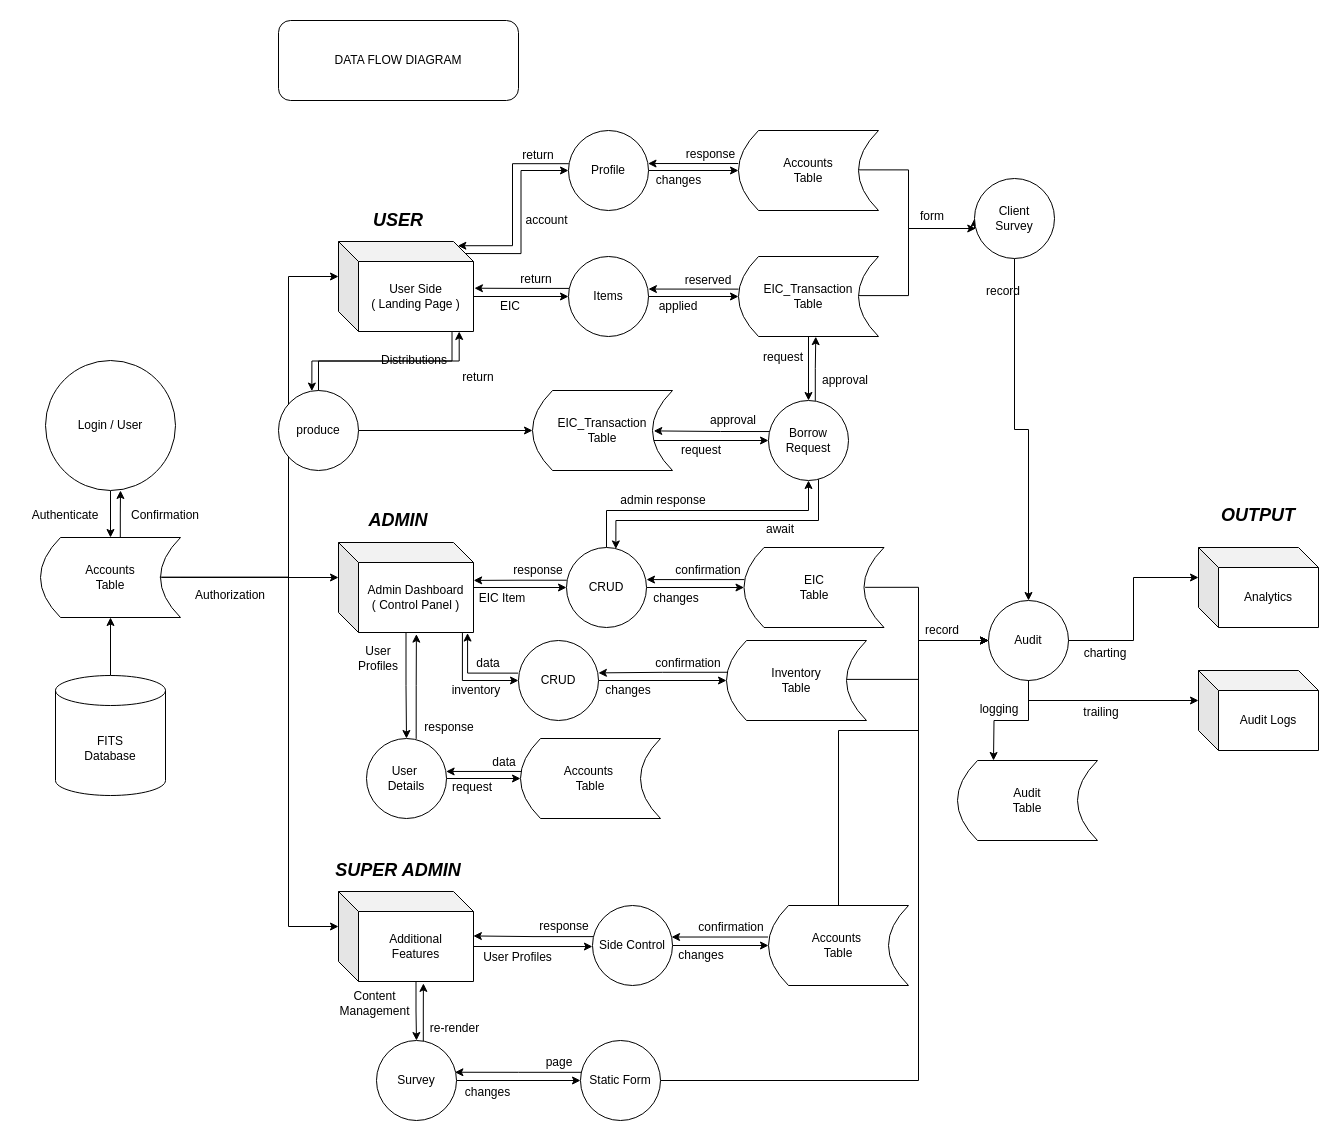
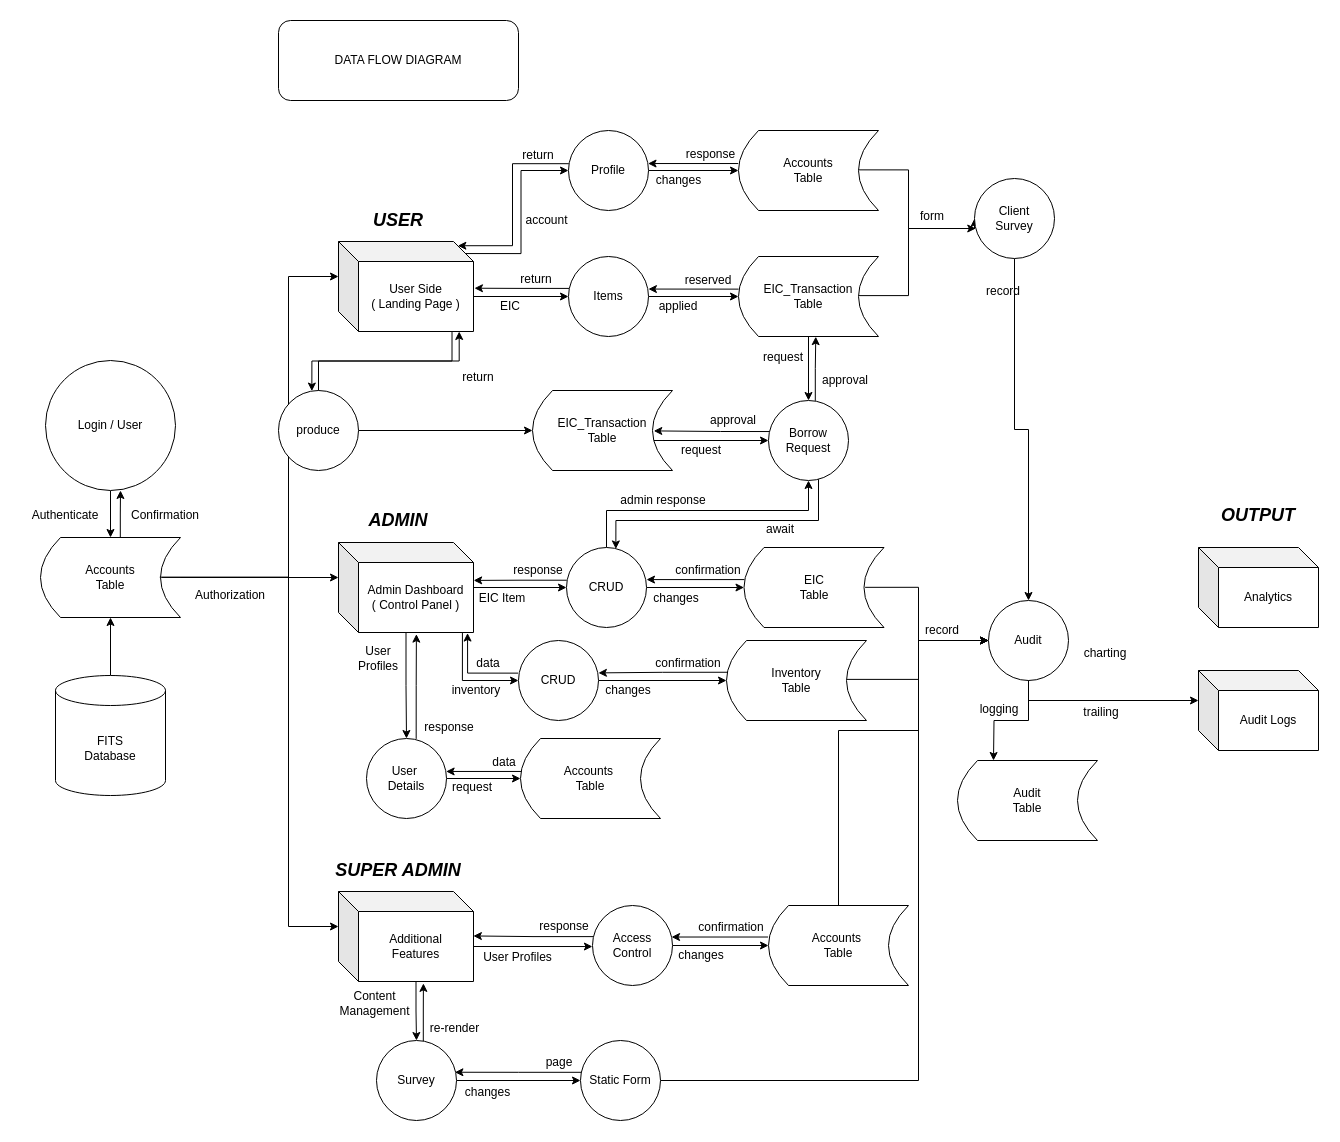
node "Distributions": removed
edge "Audit" -> "Analytics": removed
node "Side Control": label "Side Control" -> "Access Control"
